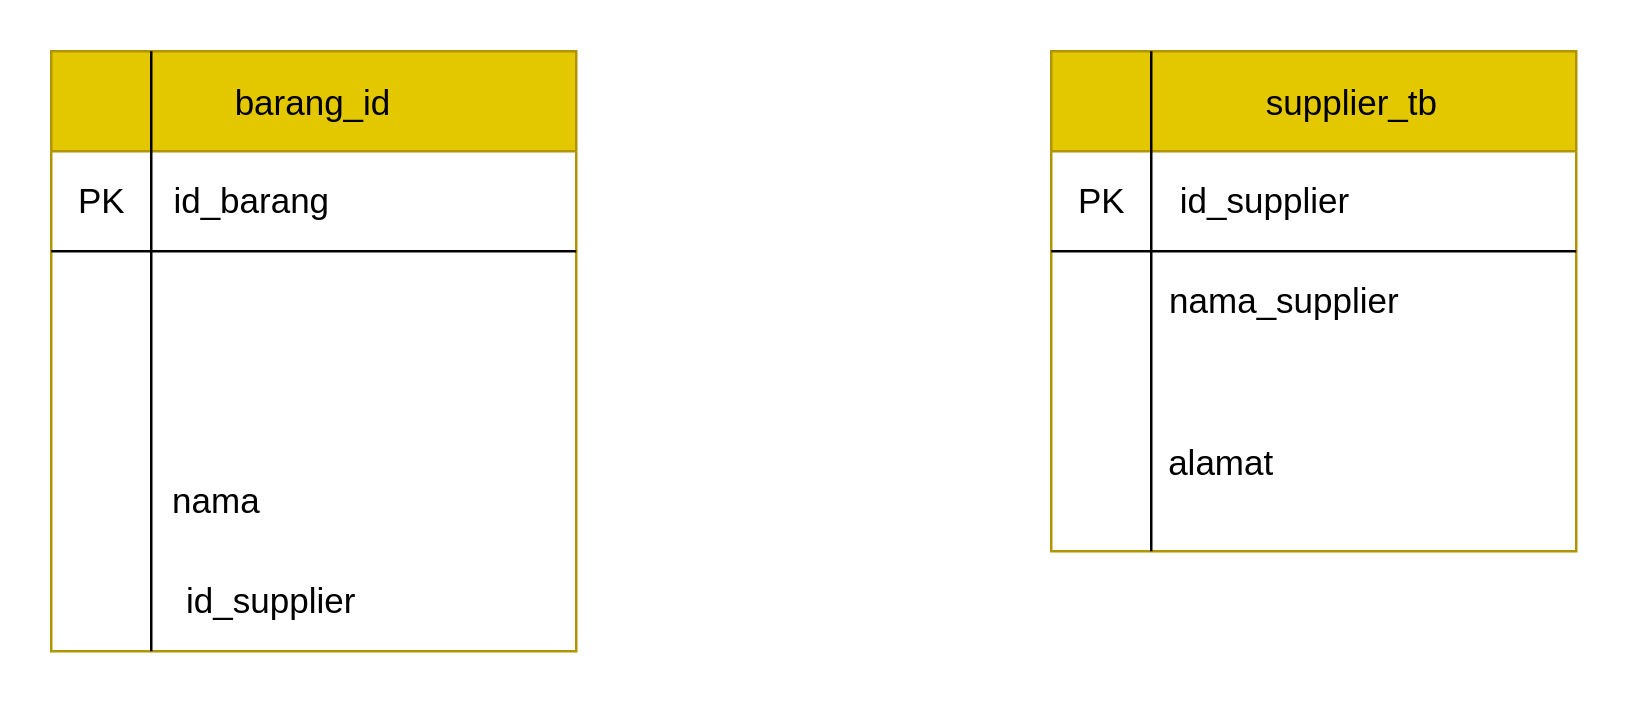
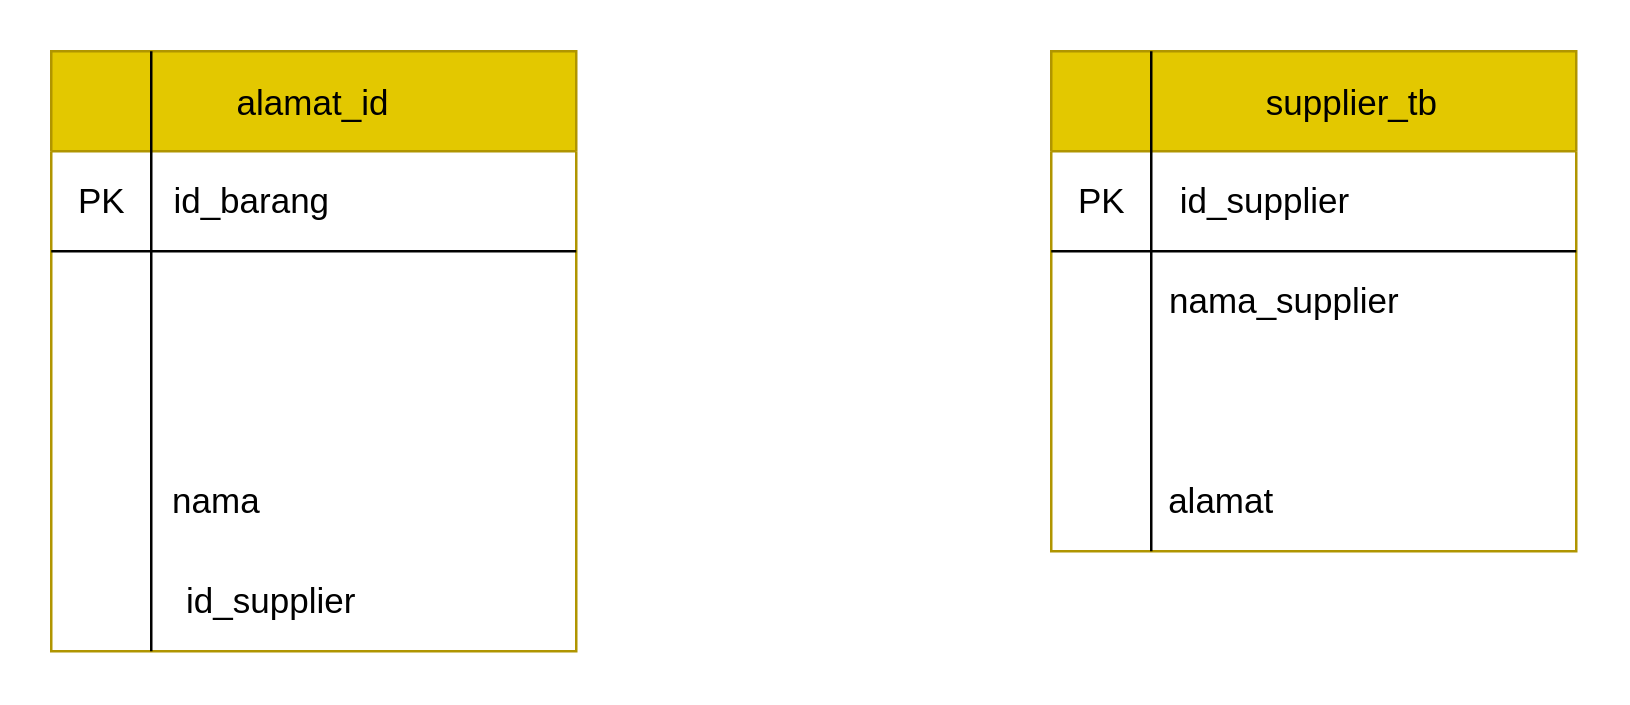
node "barang_id": label "barang_id" -> "alamat_id"
node "alamat": moved (1201, 464) -> (1201, 501)
